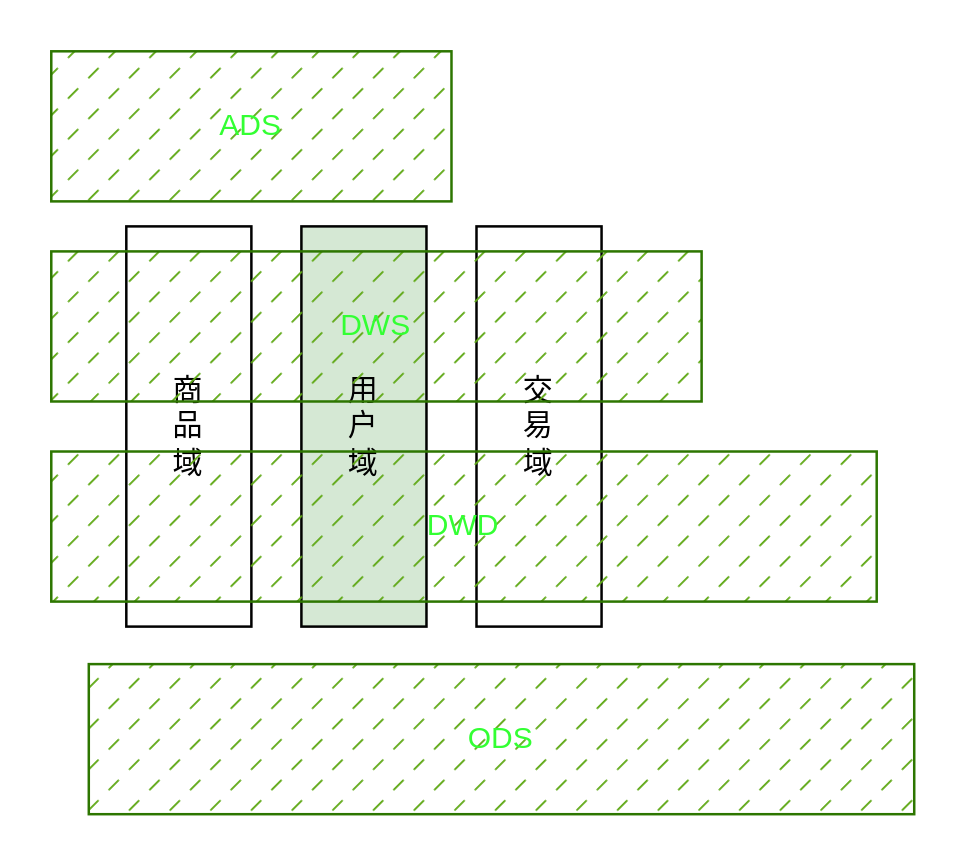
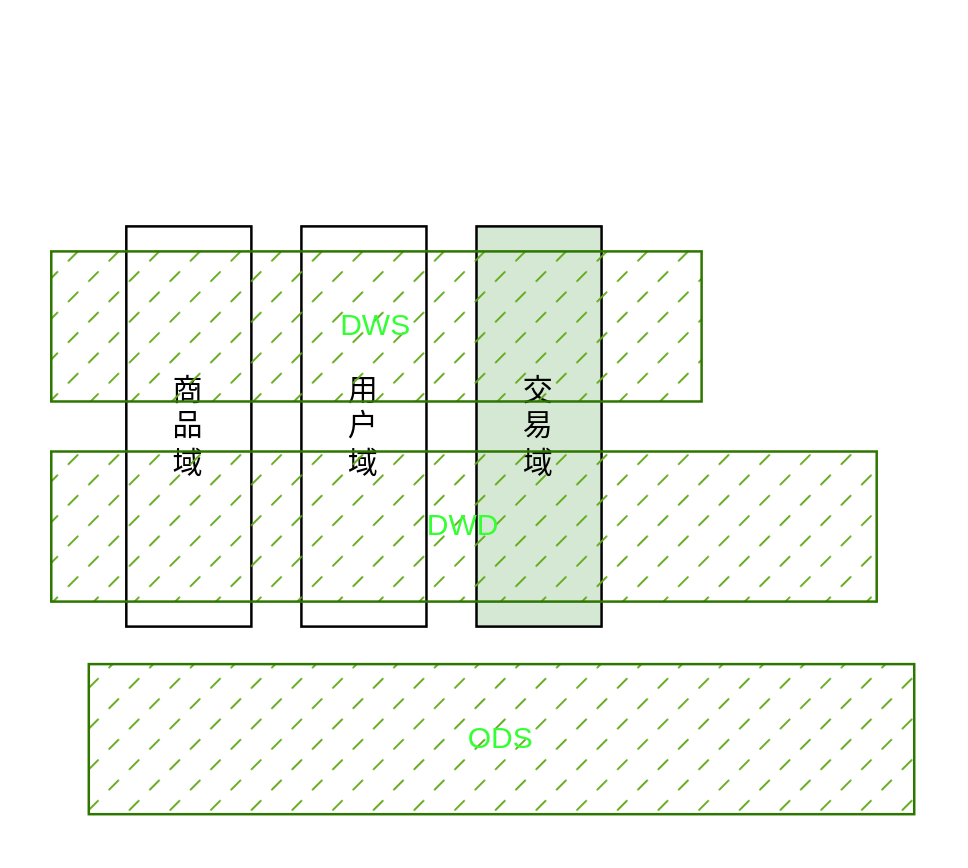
node "ADS": removed
node "用 户 域": fillcolor #d5e8d4 -> #ffffff
node "交 易 域": fillcolor #ffffff -> #d5e8d4
